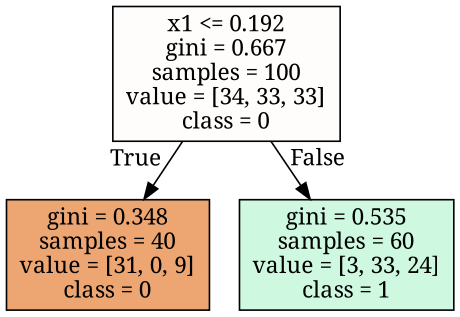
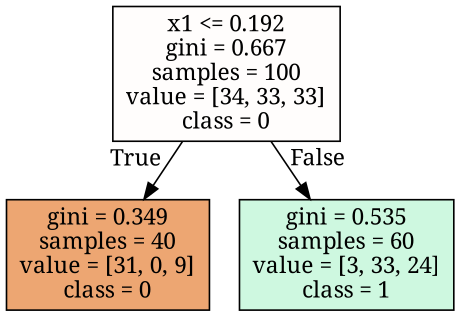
node "gini = 0.348 samples = 40 value = [31, 0, 9] class = 0": label "gini = 0.348 samples = 40 value = [31, 0, 9] class = 0" -> "gini = 0.349 samples = 40 value = [31, 0, 9] class = 0"
